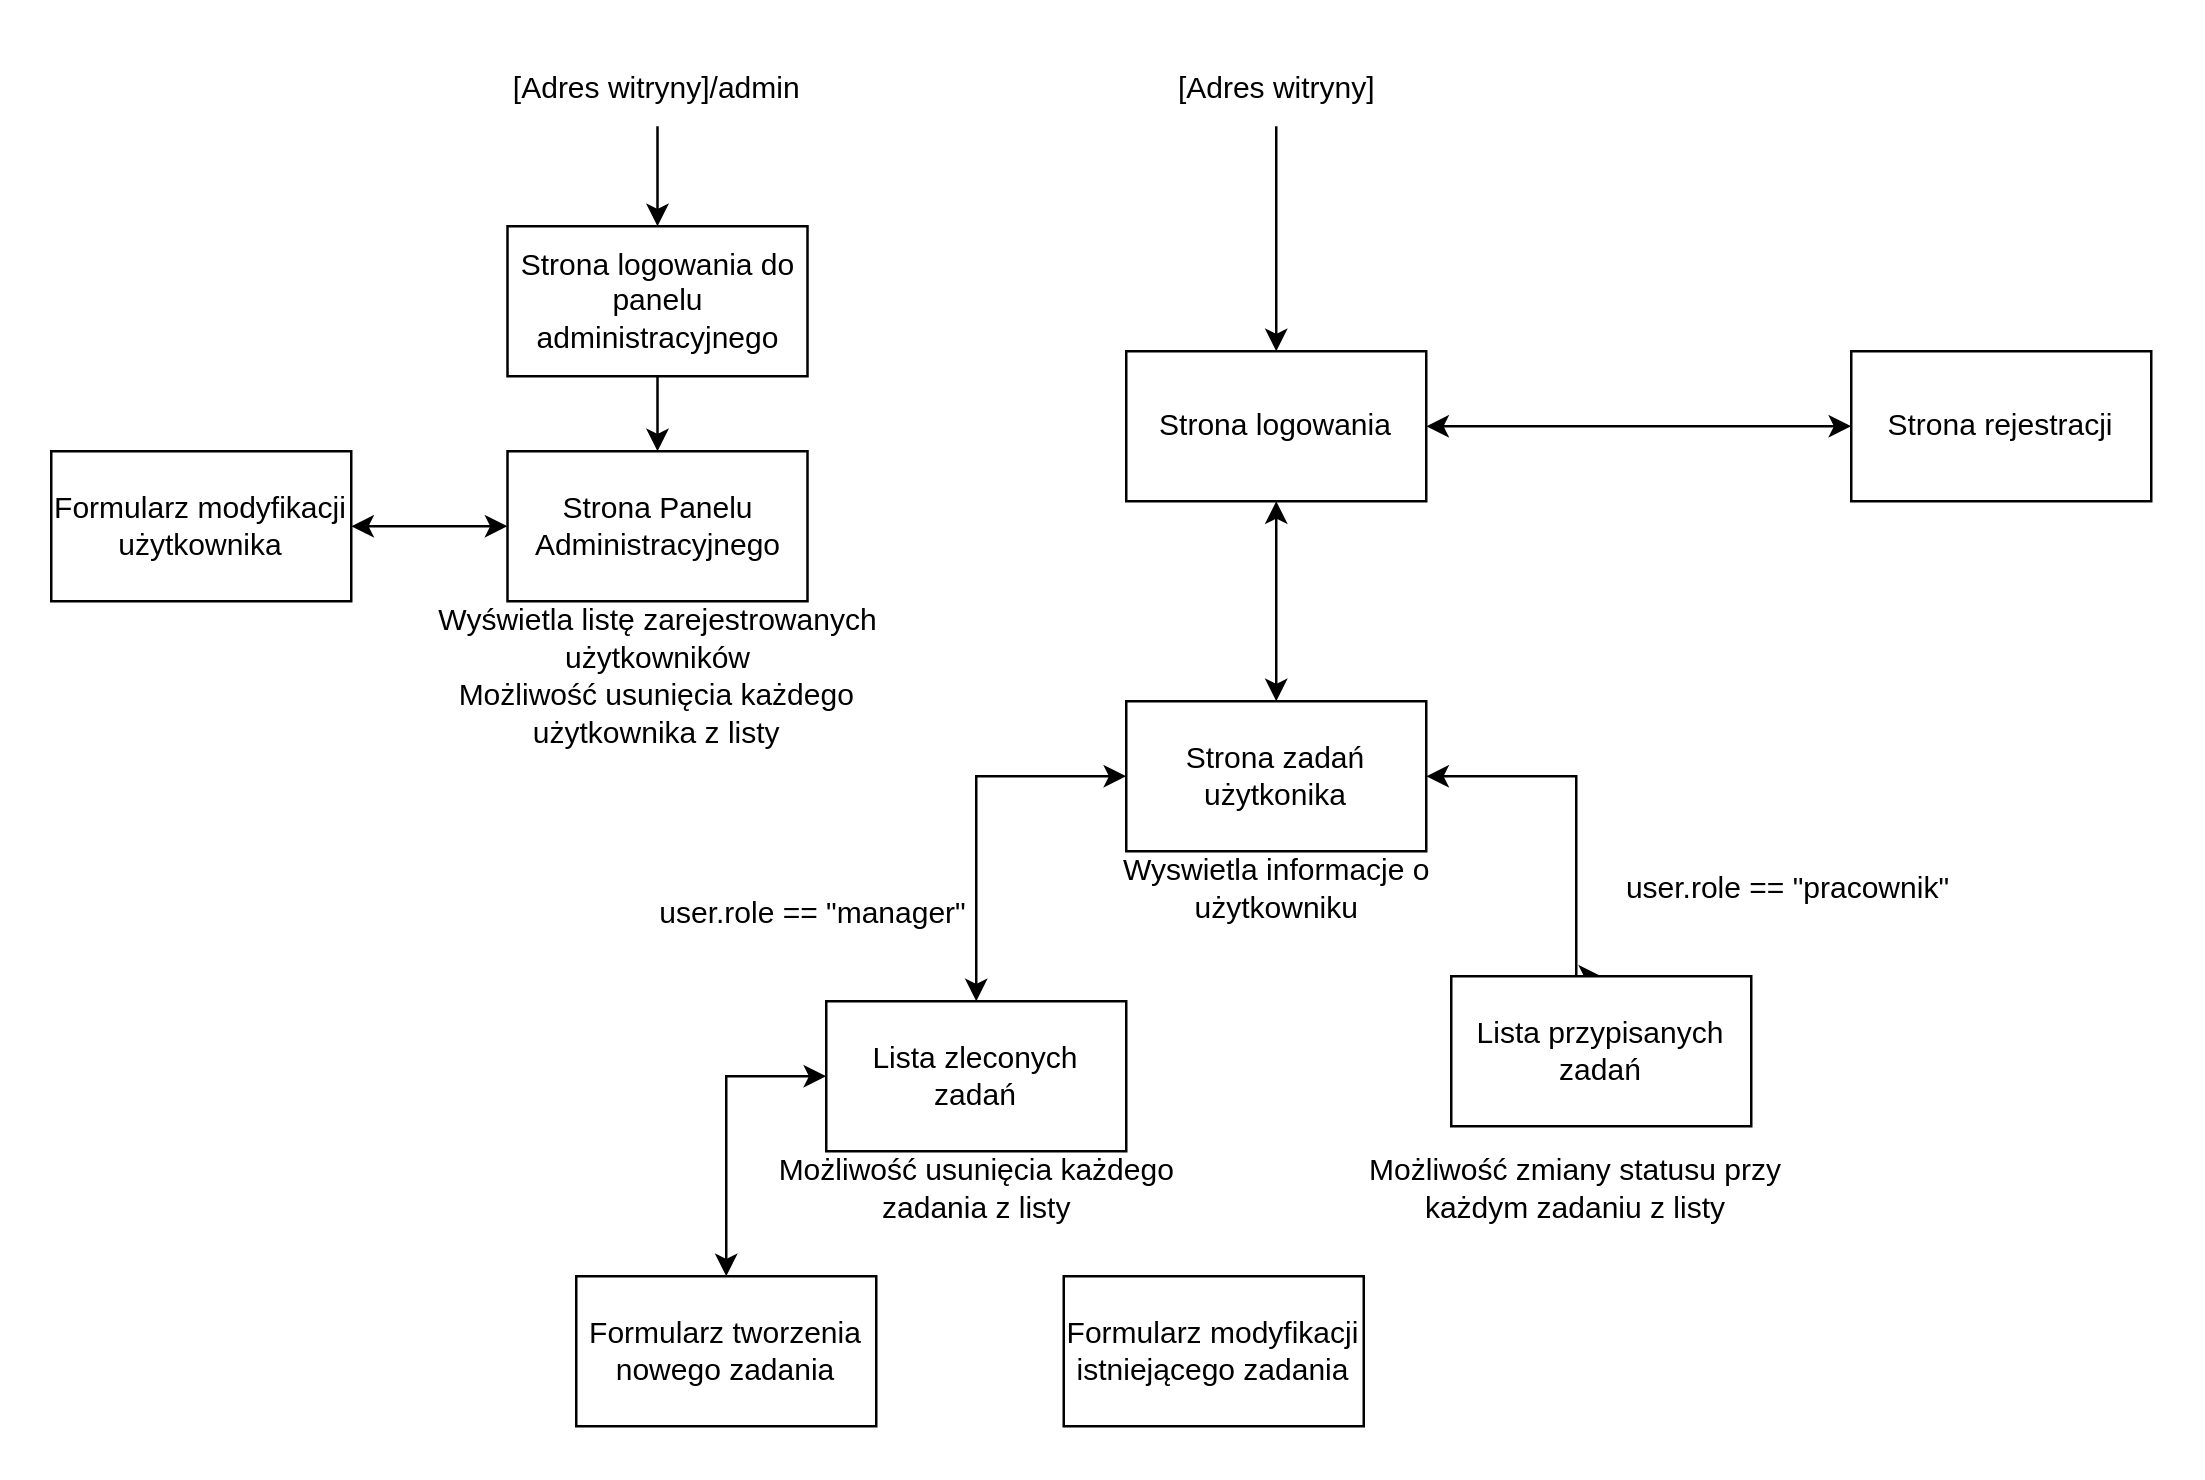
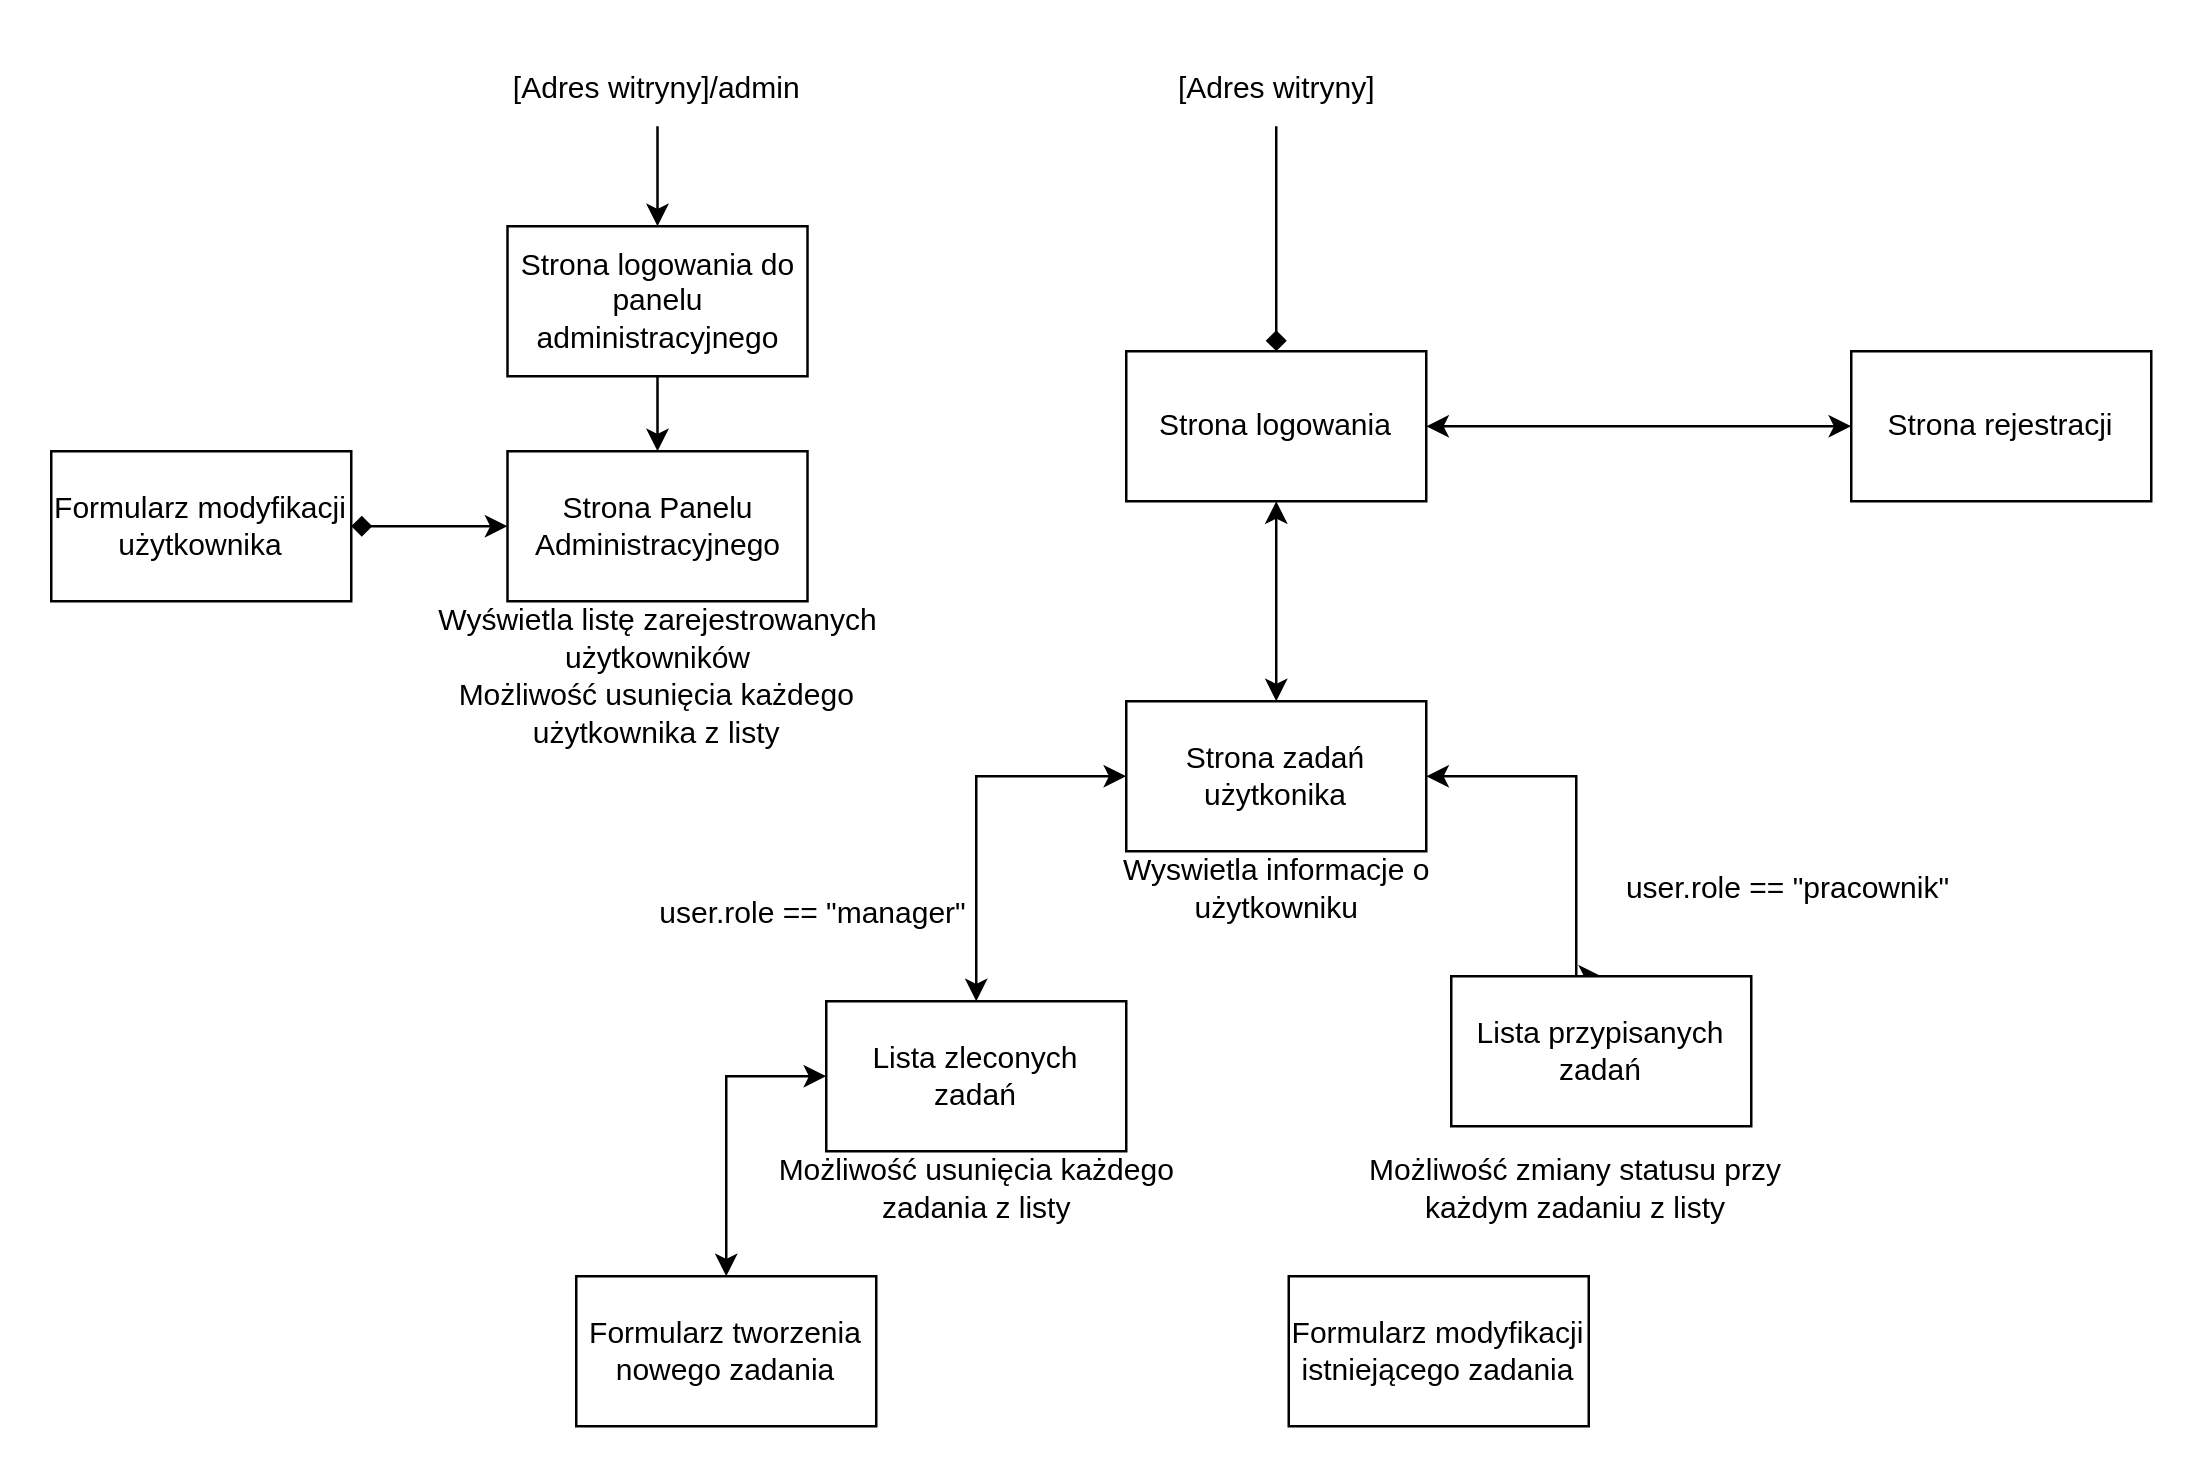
edge "[Adres witryny]" -> "Strona logowania": arrowhead classic -> diamond
edge "Formularz modyfikacji użytkownika" -- "Strona Panelu Administracyjnego": arrowhead classic -> diamond
node "Formularz modyfikacji istniejącego zadania": moved (1214, 1351) -> (1439, 1351)
